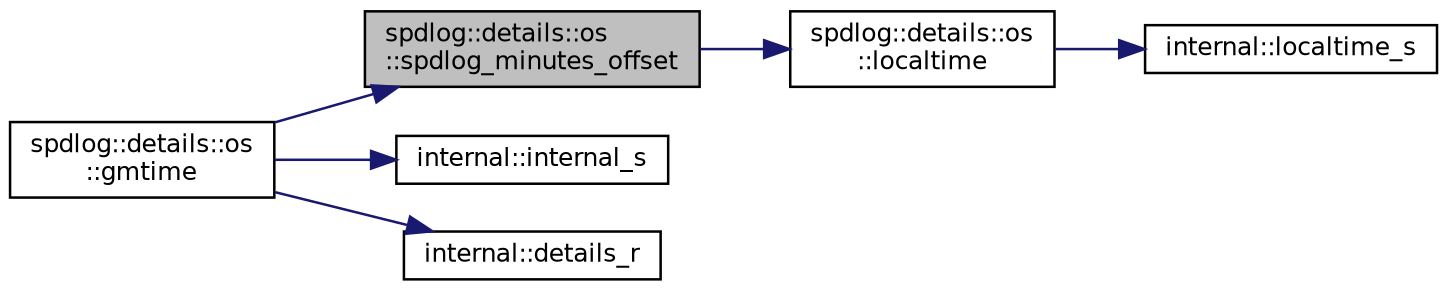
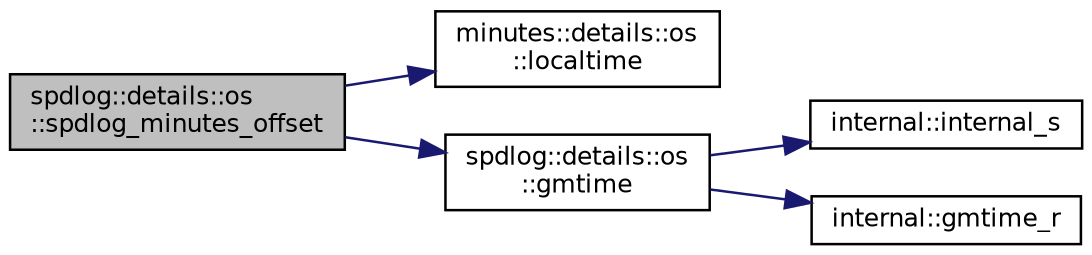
node "spdlog::details::os ::localtime": label "spdlog::details::os ::localtime" -> "minutes::details::os ::localtime"
node "internal::localtime_s": removed
edge "spdlog::details::os ::gmtime" -> "spdlog::details::os ::spdlog_minutes_offset": reversed
node "internal::details_r": label "internal::details_r" -> "internal::gmtime_r"
